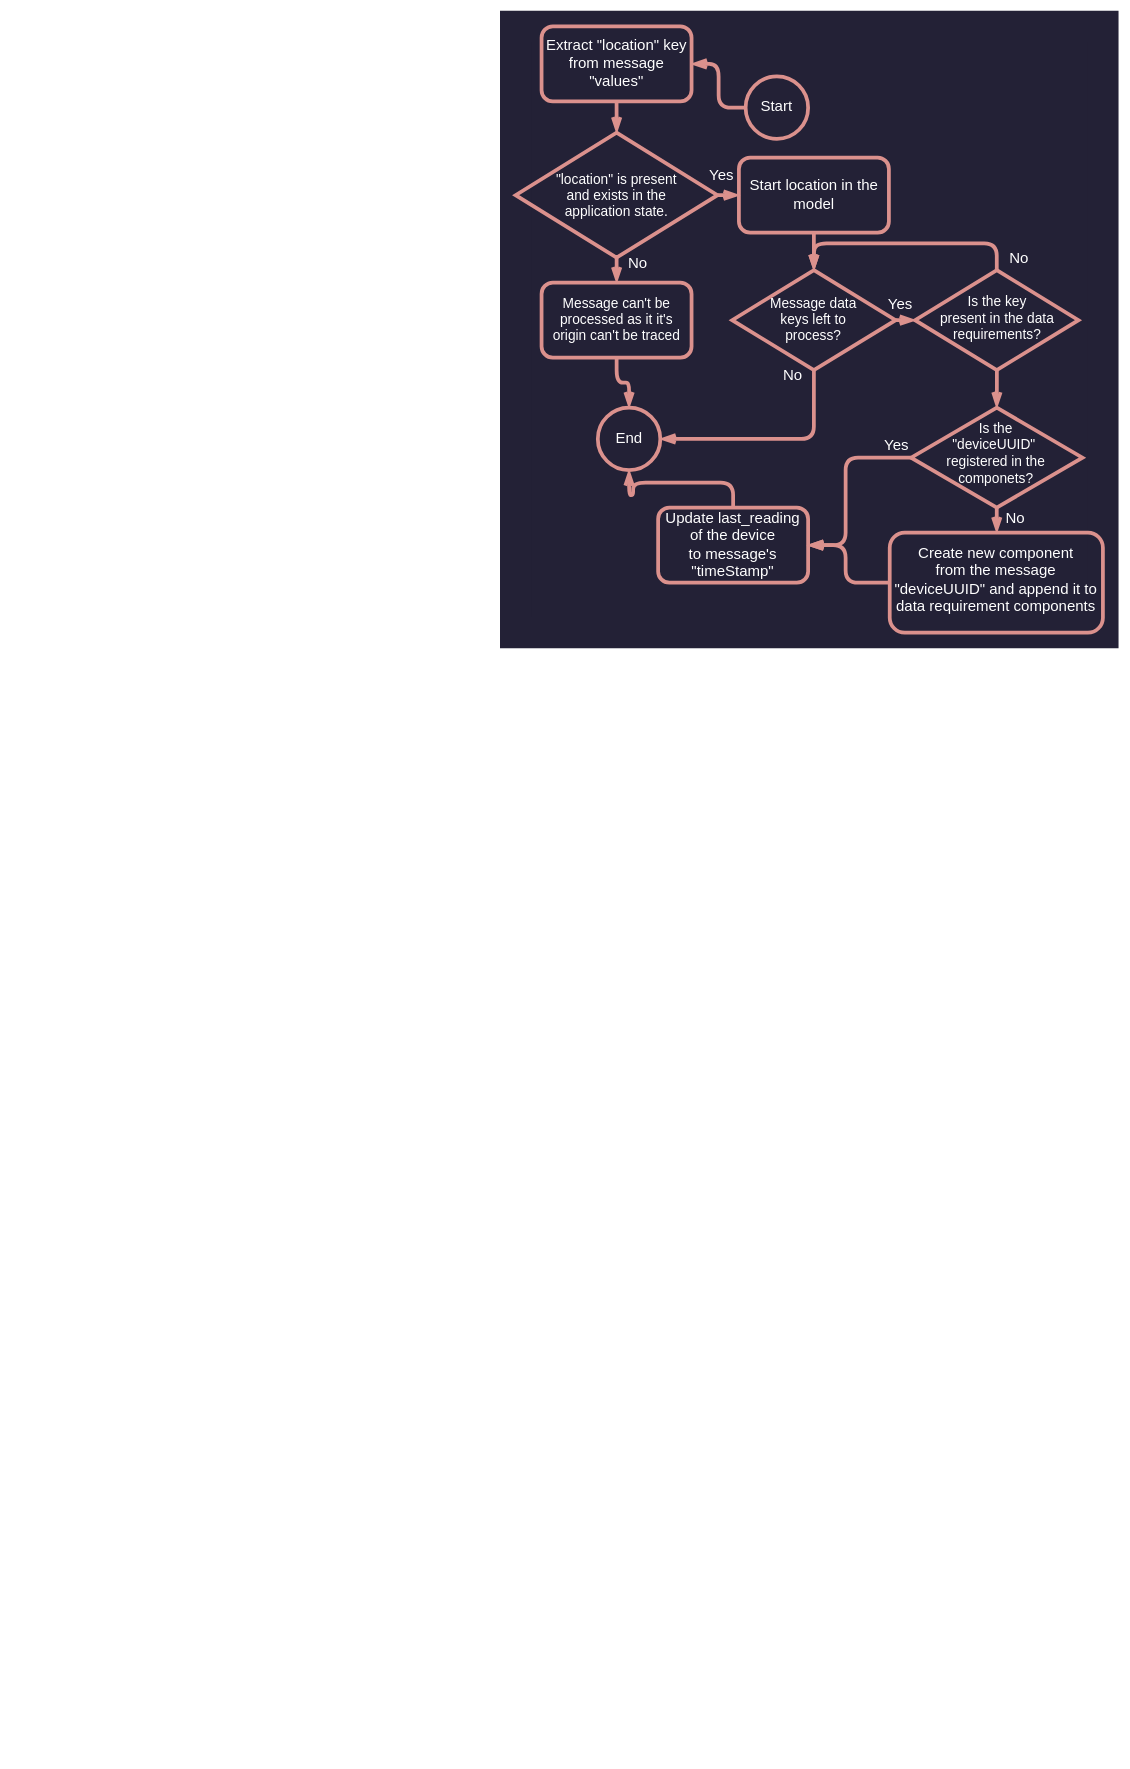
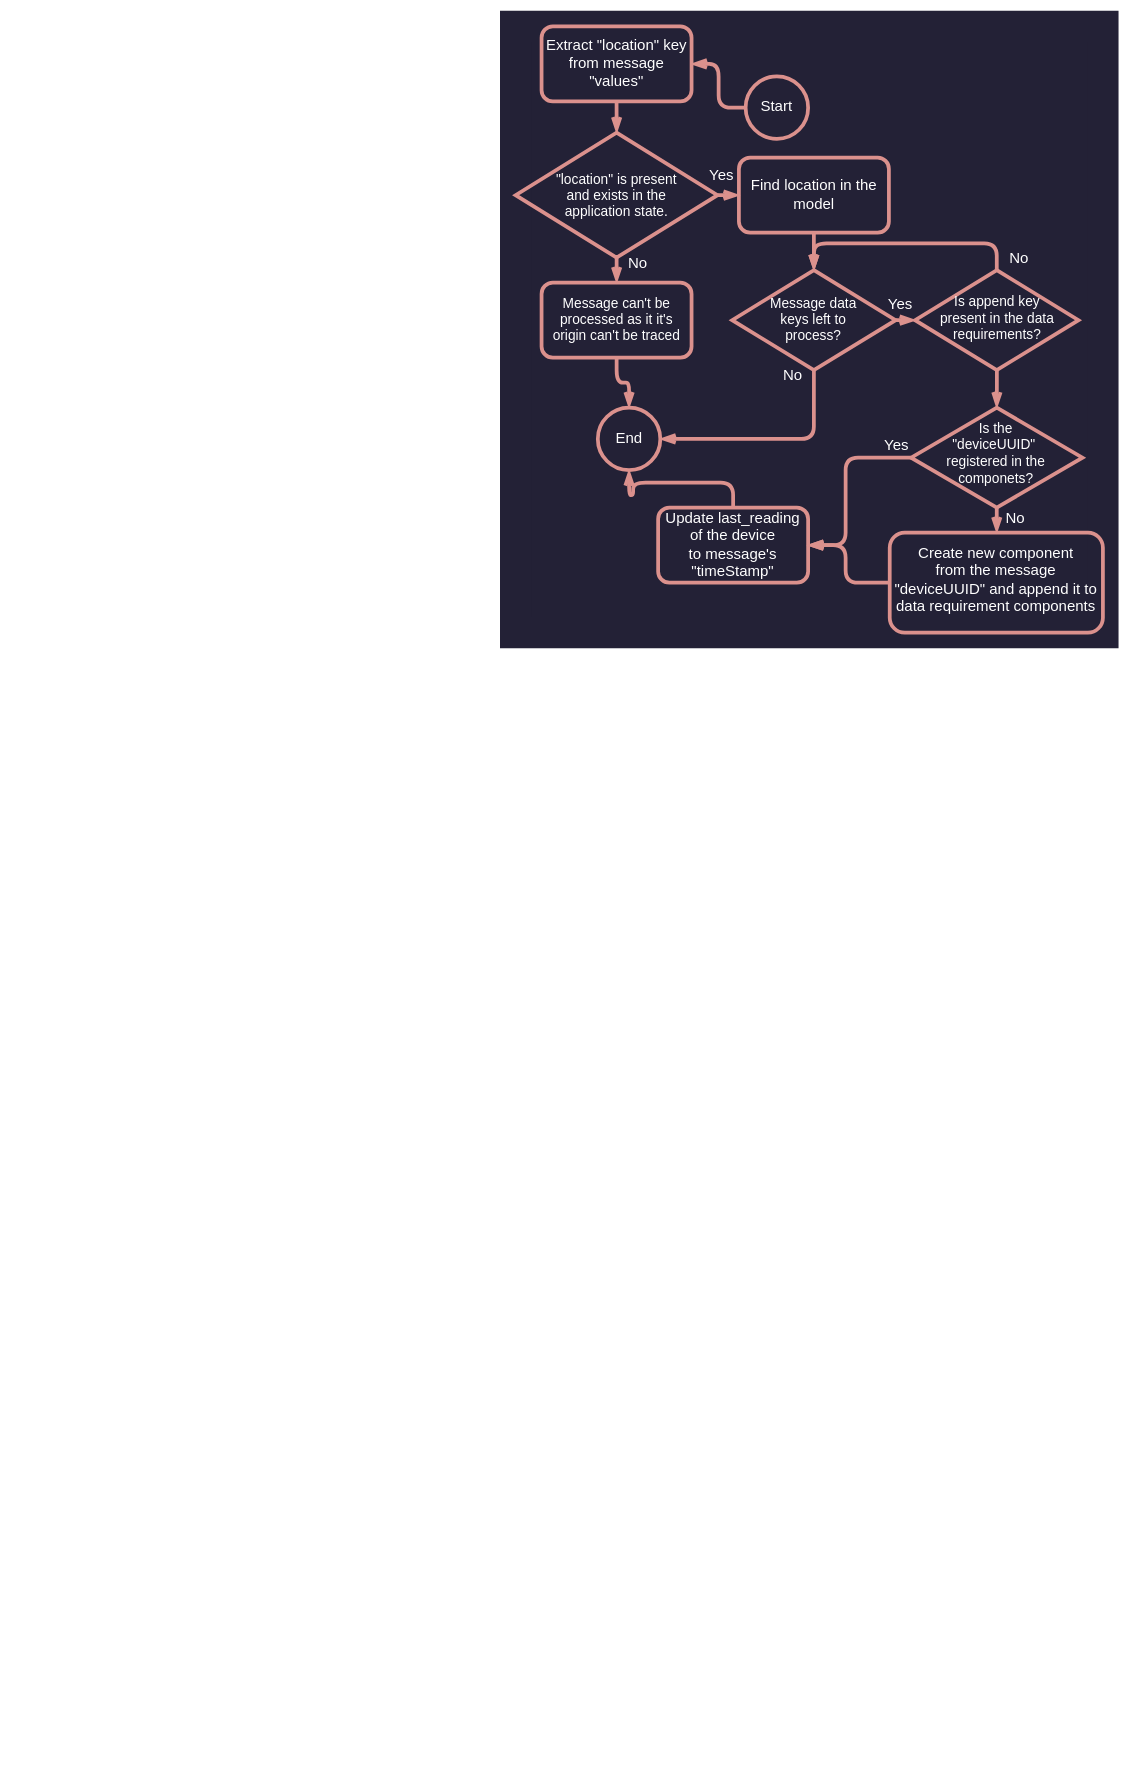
node "Start location in the model": label "Start location in the model" -> "Find location in the model"
node "Is the key present in the data requirements?": label "Is the key present in the data requirements?" -> "Is append key present in the data requirements?"
